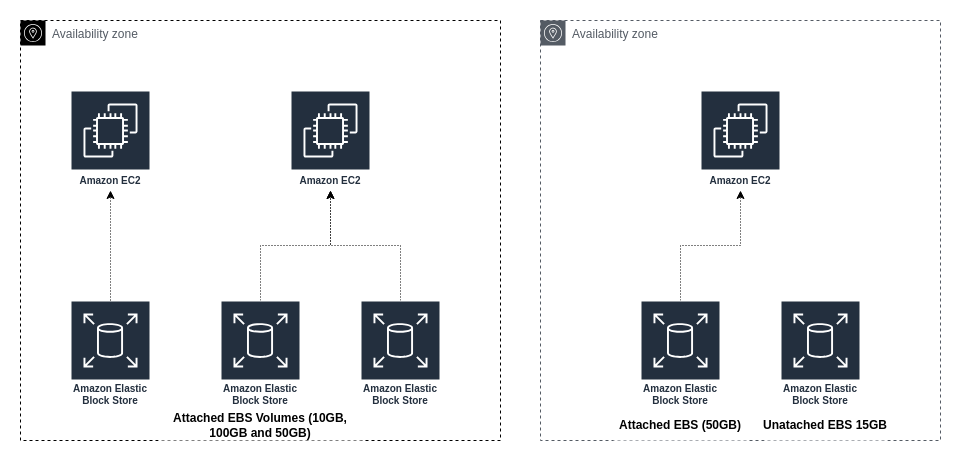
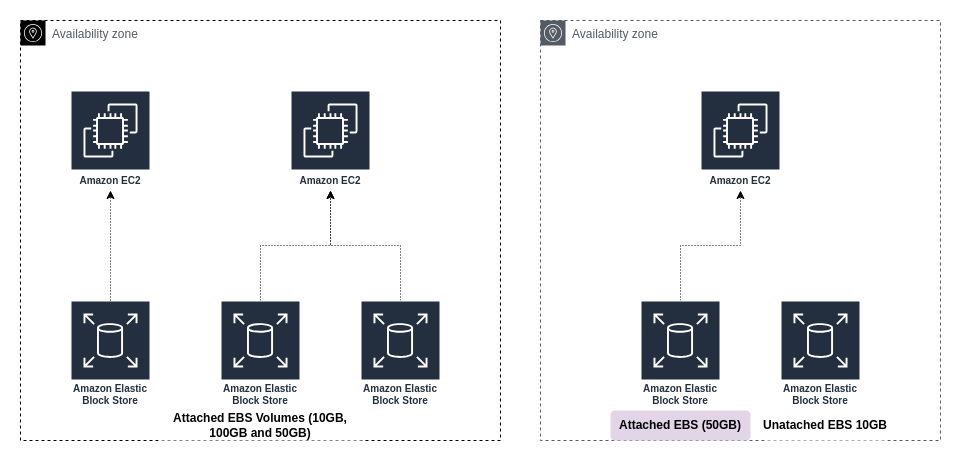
node "Attached EBS (50GB)": fillcolor #ffffff -> #e1d5e7
node "Unatached EBS 15GB": label "Unatached EBS 15GB" -> "Unatached EBS 10GB"
